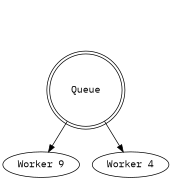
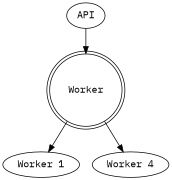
node "API": added
node "Queue": label "Queue" -> "Worker"
node "Worker 9": label "Worker 9" -> "Worker 1"
